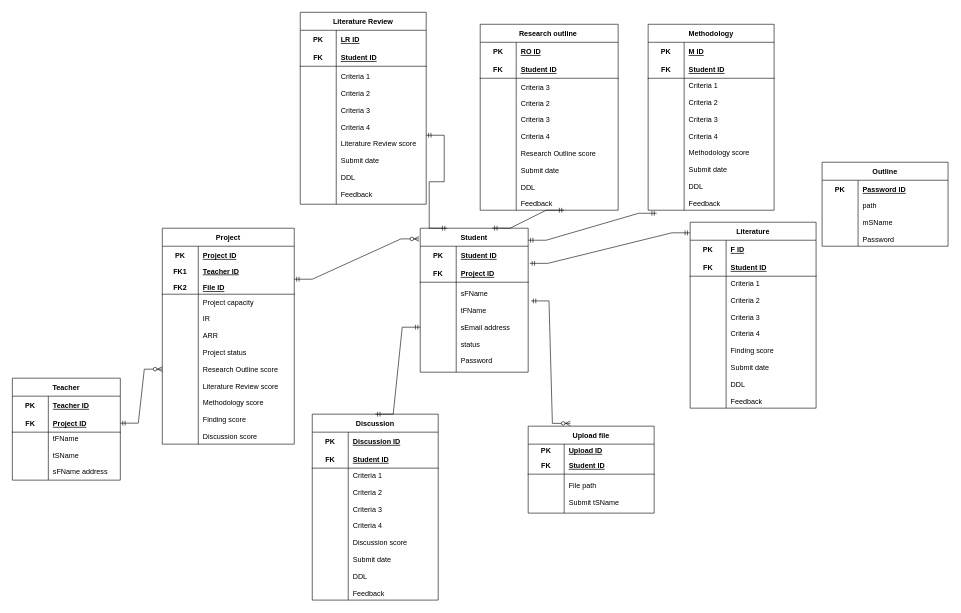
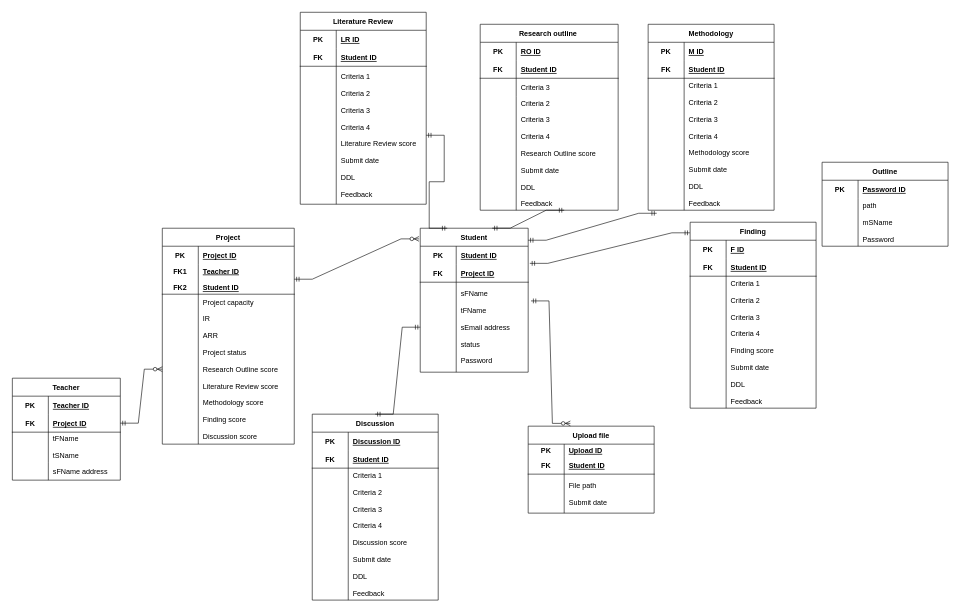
node "Literature": label "Literature" -> "Finding"
node "Teacher ID File ID": label "Teacher ID File ID" -> "Teacher ID Student ID"
node "File path Submit tSName": label "File path Submit tSName" -> "File path Submit date"
